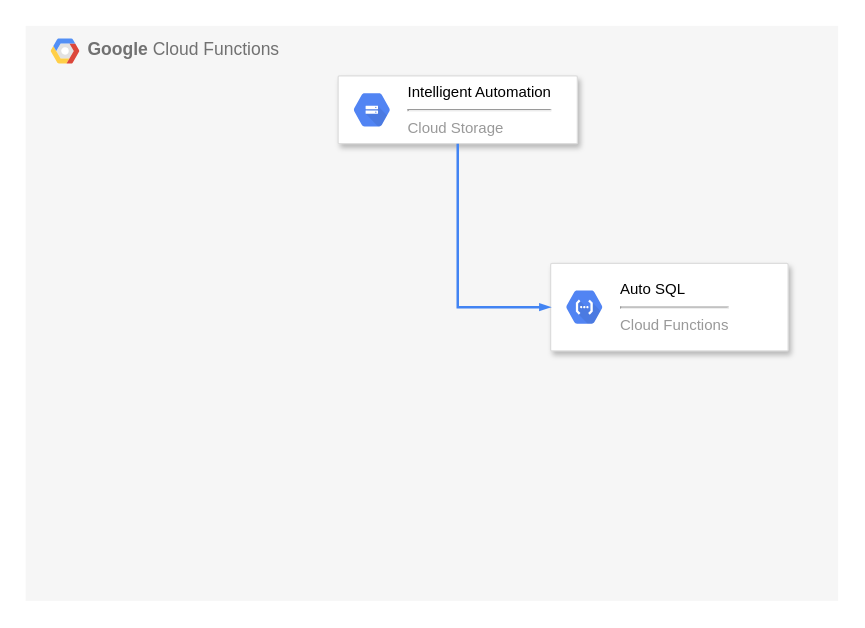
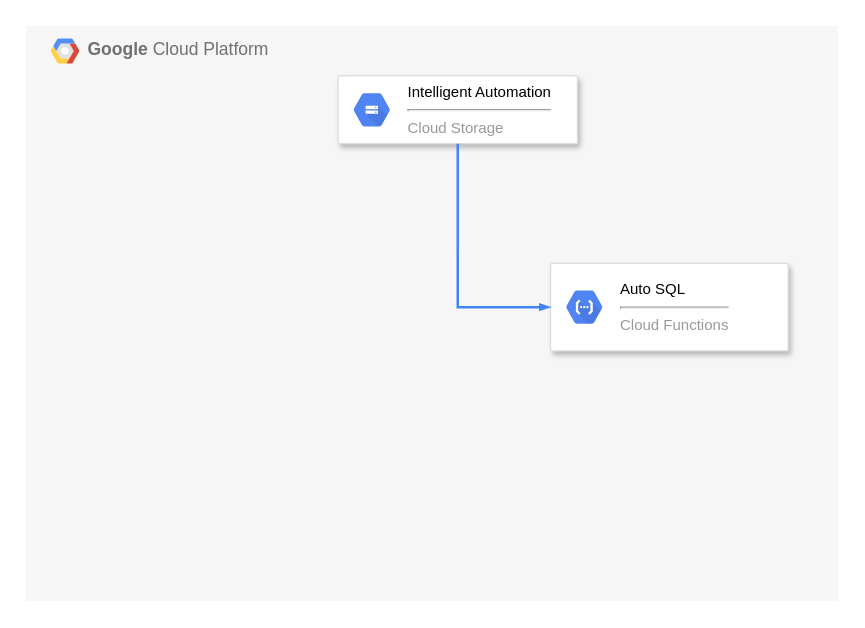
node "Google Cloud Functions": label "Google Cloud Functions" -> "Google Cloud Platform"
